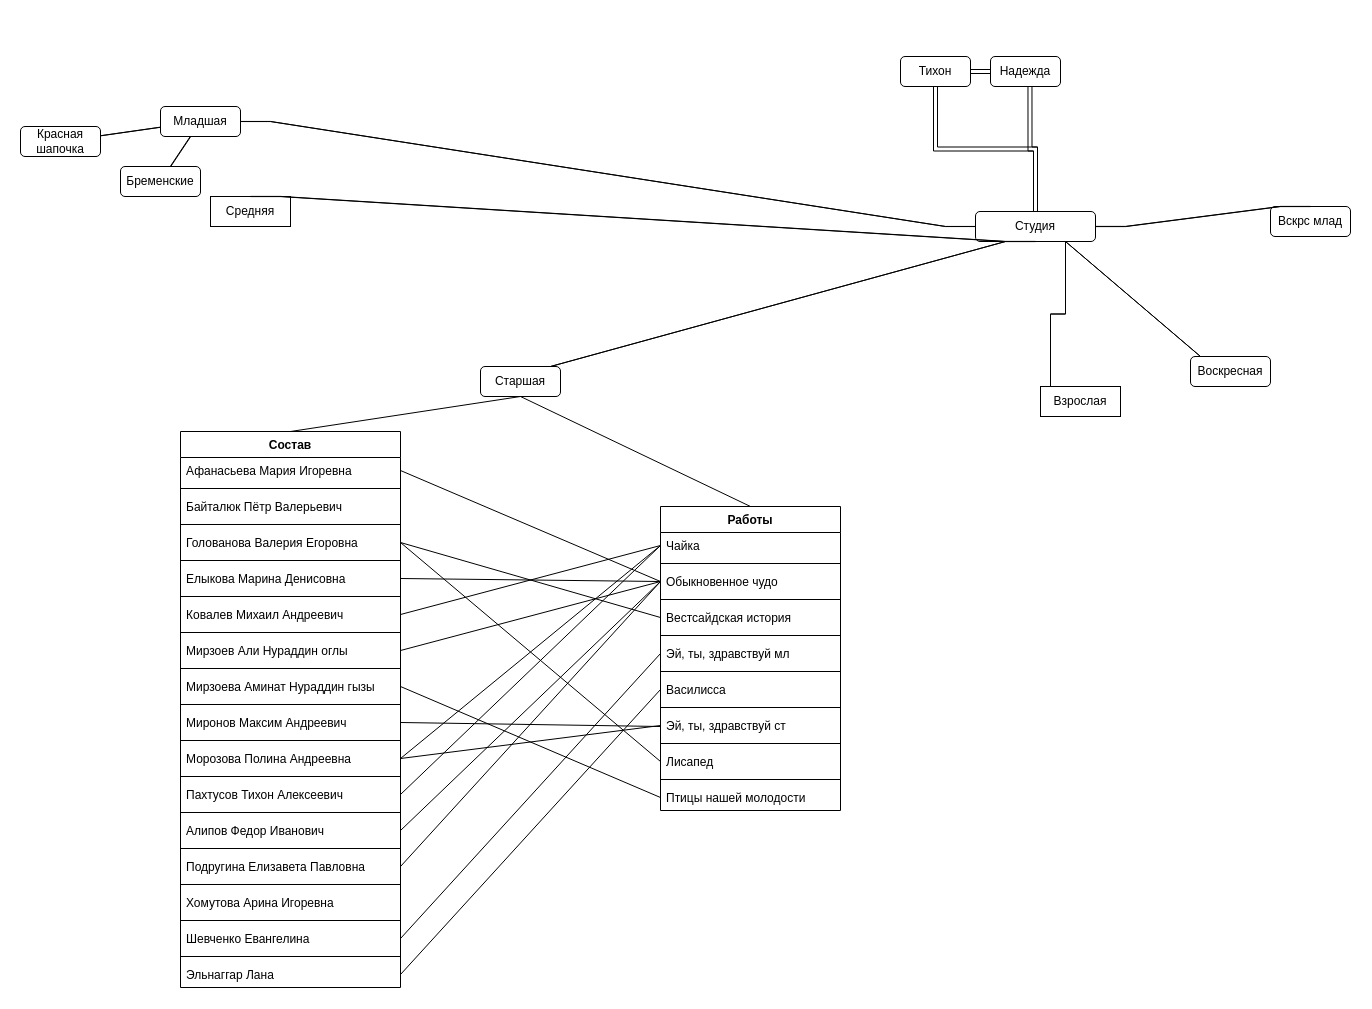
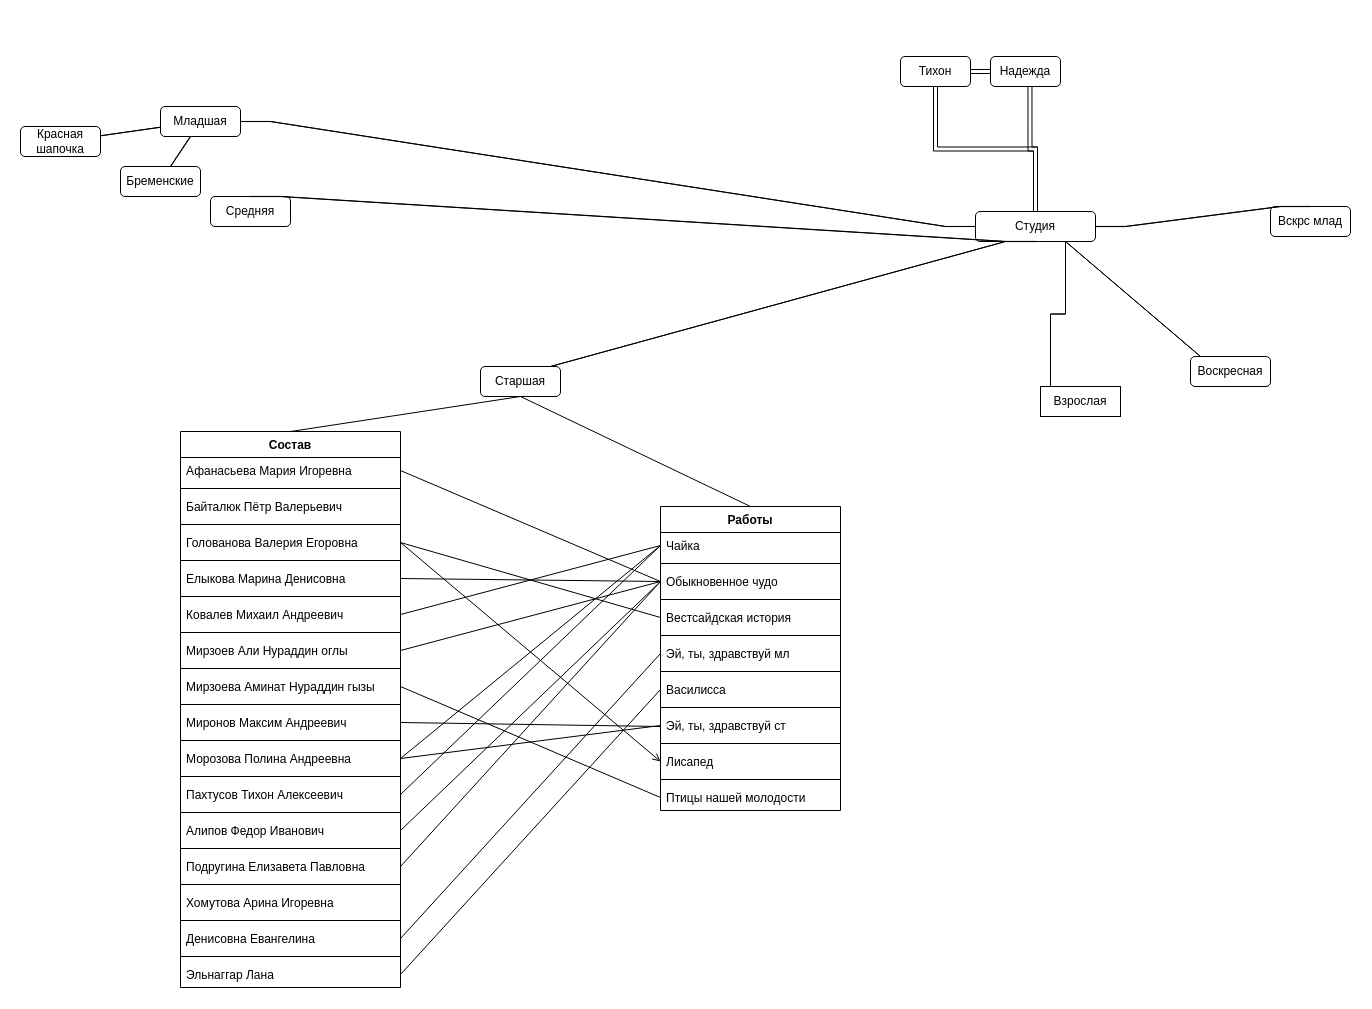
node "Средняя": shape rectangle -> rounded rectangle
edge "Голованова Валерия Егоровна" -- "Лисапед": arrowhead none -> open
node "Шевченко Евангелина": label "Шевченко Евангелина" -> "Денисовна Евангелина"
